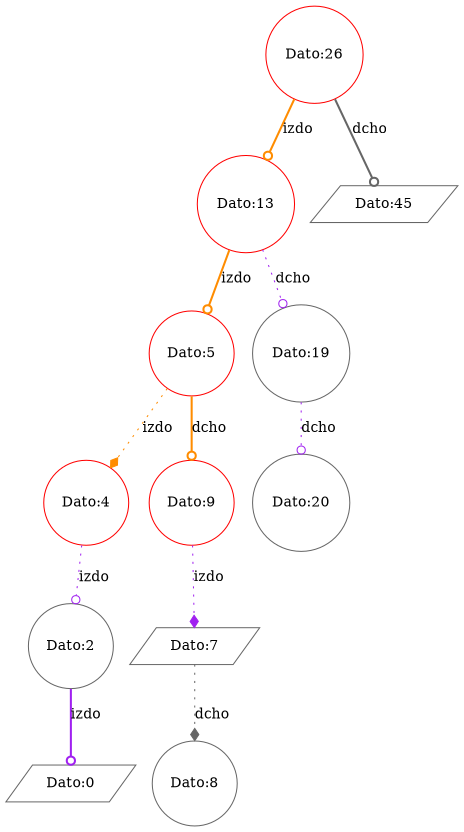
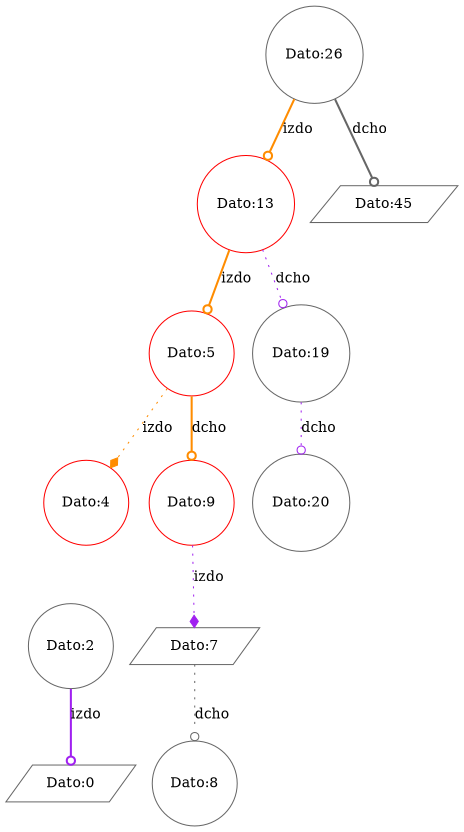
node "Dato:26": color red -> gray40
edge "Dato:4" -> "Dato:2": removed, label "izdo"
edge "Dato:7" -> "Dato:8": arrowhead diamond -> odot
